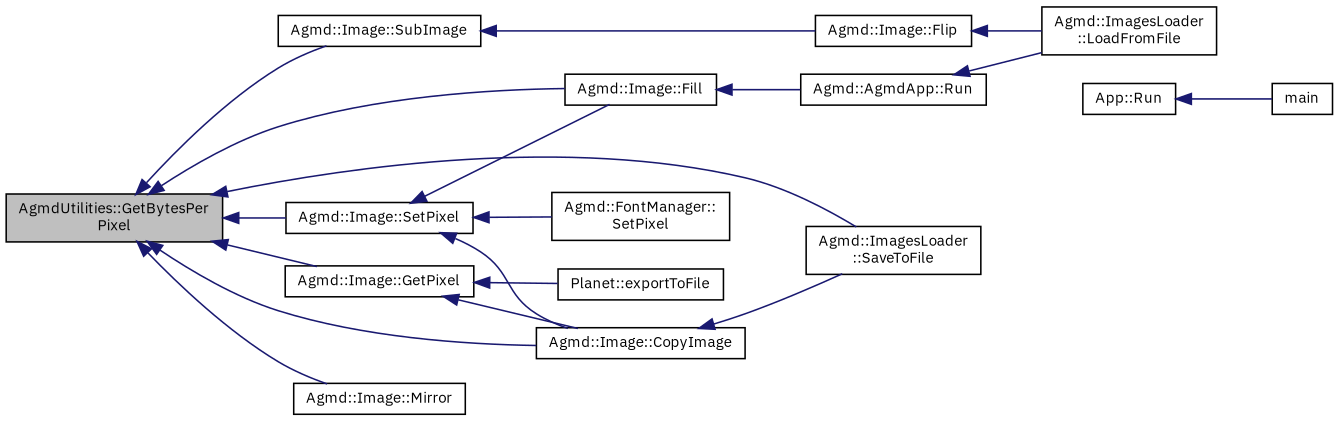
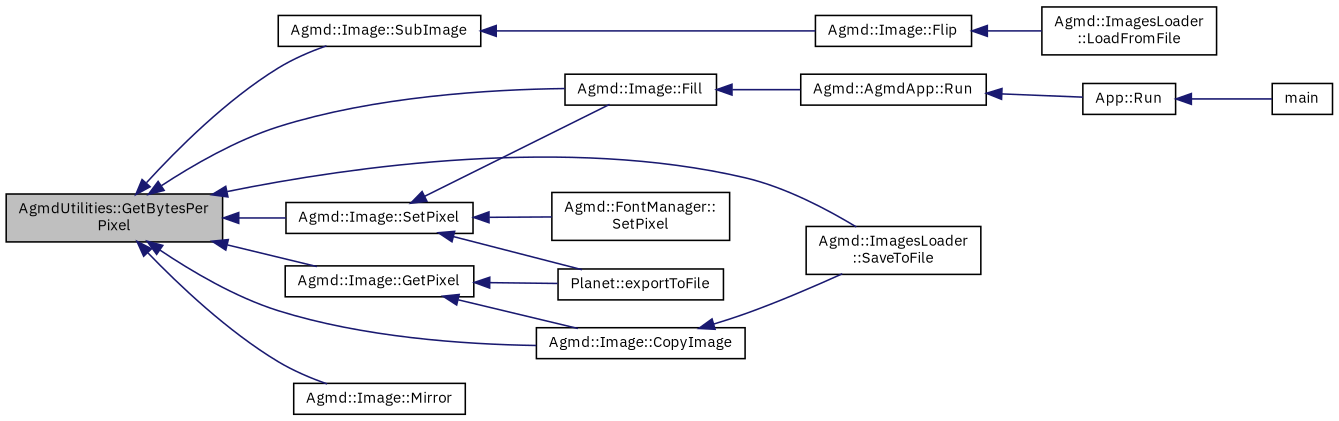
edge "Agmd::ImagesLoader ::LoadFromFile" -> "Agmd::AgmdApp::Run": now "App::Run" -> "Agmd::AgmdApp::Run"
edge "Agmd::Image::CopyImage" -> "Agmd::Image::SetPixel": now "Planet::exportToFile" -> "Agmd::Image::SetPixel"
